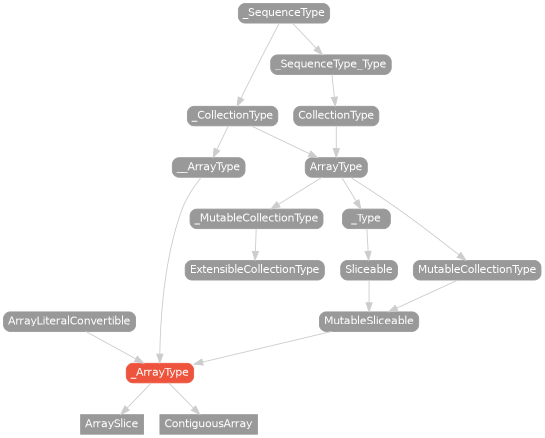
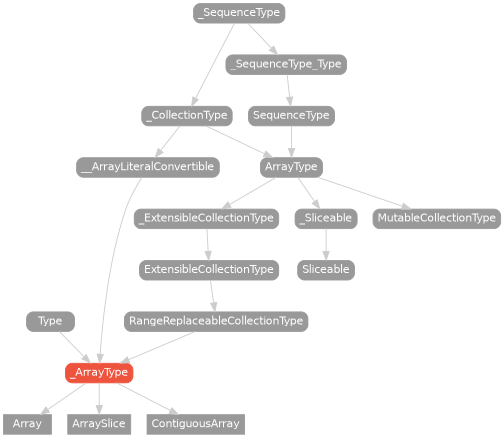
node "CollectionType": label "CollectionType" -> "SequenceType"
node "__ArrayType": label "__ArrayType" -> "__ArrayLiteralConvertible"
node "_MutableCollectionType": label "_MutableCollectionType" -> "_ExtensibleCollectionType"
node "_Type": label "_Type" -> "_Sliceable"
node "ArrayLiteralConvertible": label "ArrayLiteralConvertible" -> "Type"
node "RangeReplaceableCollectionType": added
node "MutableSliceable": removed
node "Array": added
